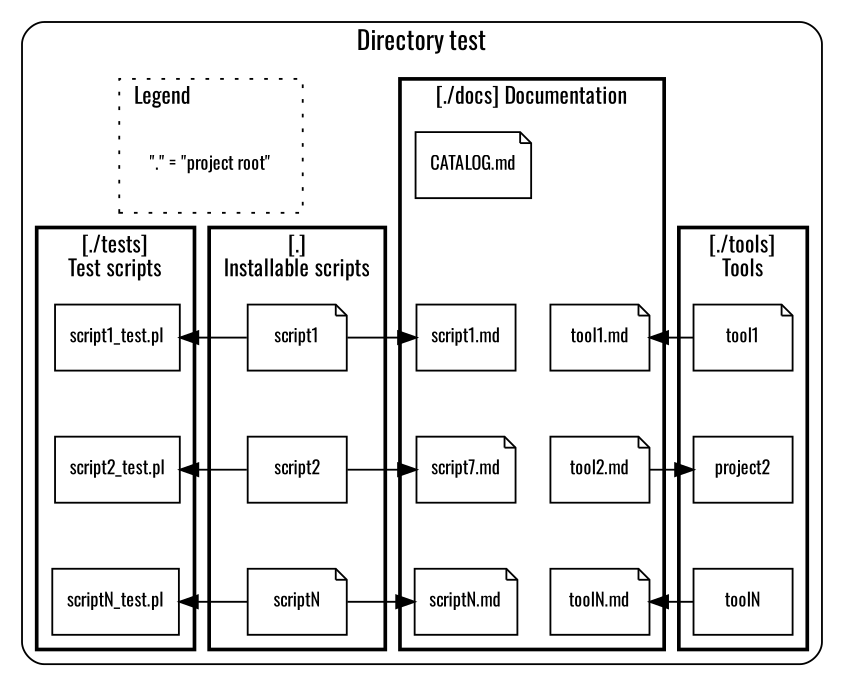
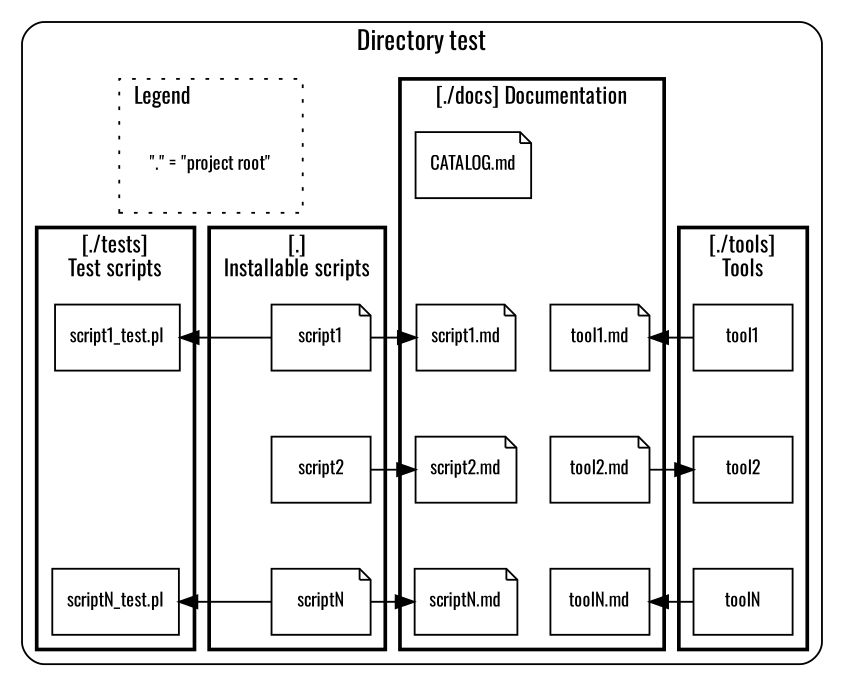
node "script1.md": shape box -> note
node "tool1": shape note -> box
node "script2_test.pl": removed
node "script7.md": label "script7.md" -> "script2.md"
node "project2": label "project2" -> "tool2"
node "toolN.md": shape note -> box
